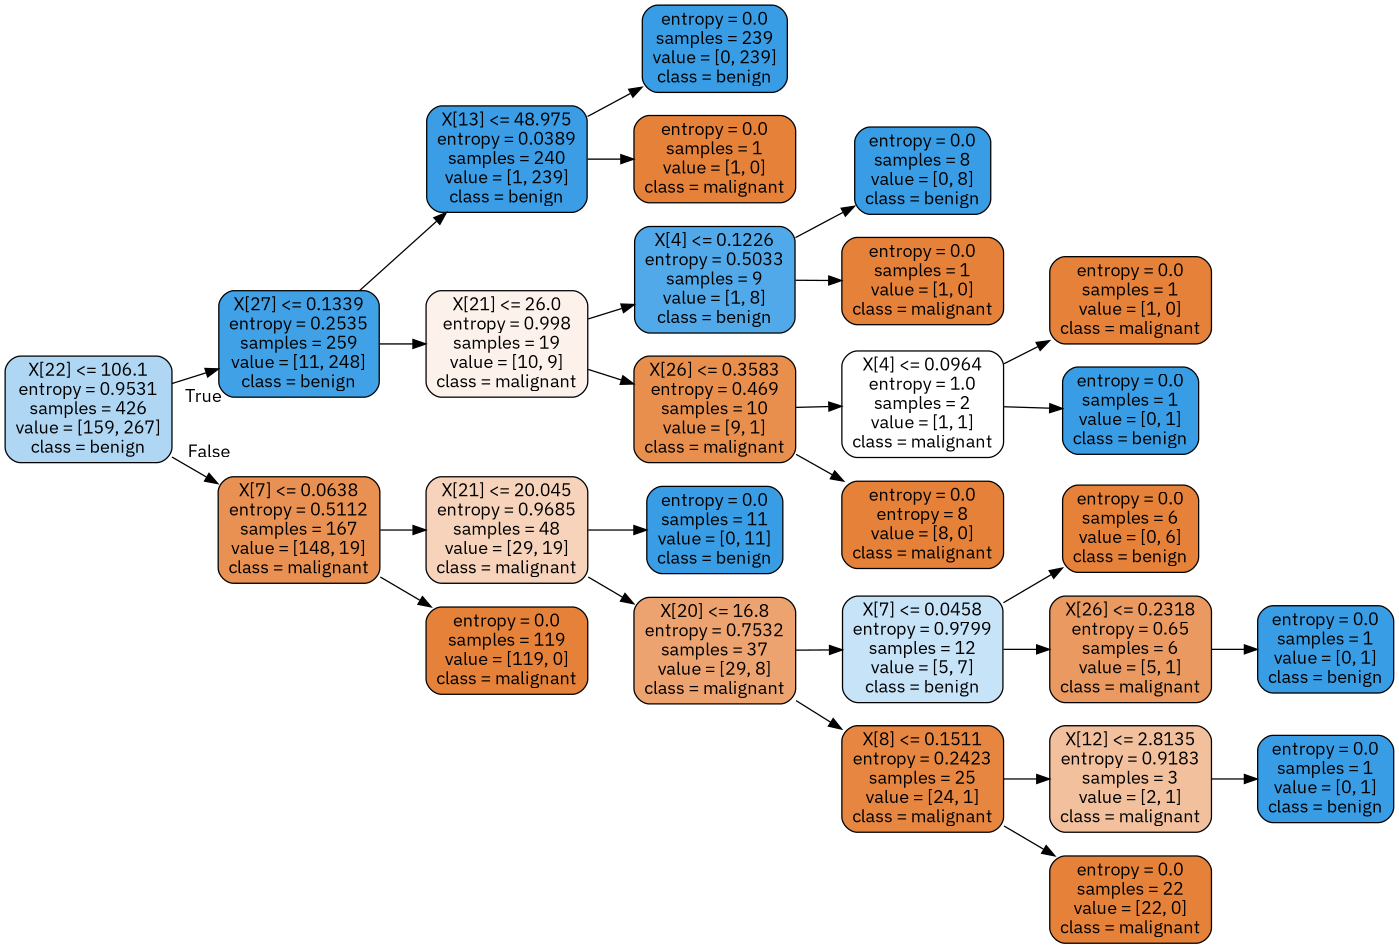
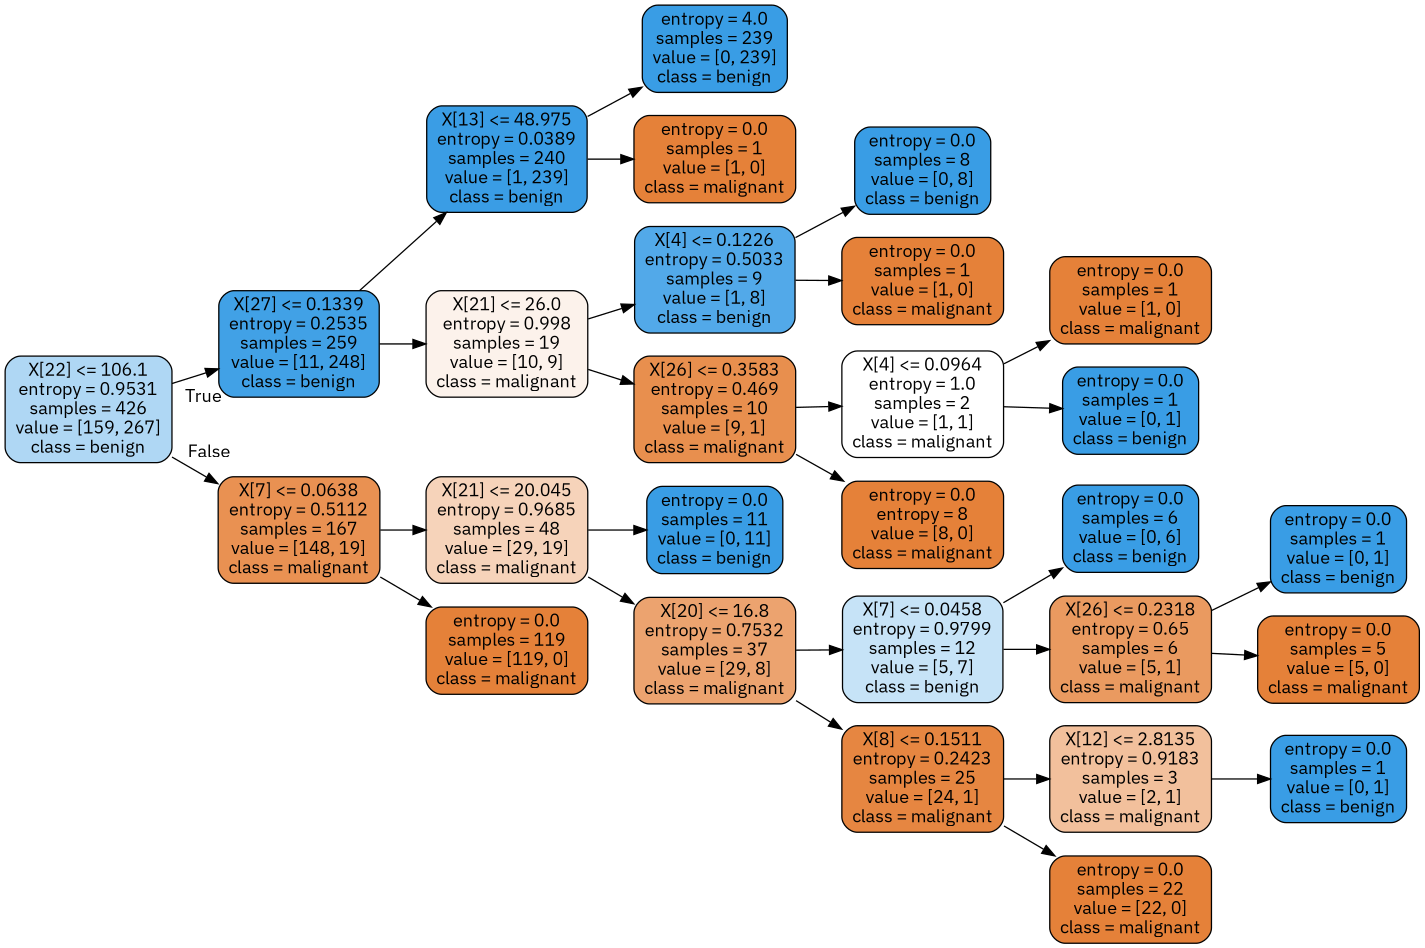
node "entropy = 0.0 samples = 239 value = [0, 239] class = benign": label "entropy = 0.0 samples = 239 value = [0, 239] class = benign" -> "entropy = 4.0 samples = 239 value = [0, 239] class = benign"
node "entropy = 0.0 samples = 6 value = [0, 6] class = benign": fillcolor #e58139ff -> #399de5ff
node "entropy = 0.0 samples = 5 value = [5, 0] class = malignant": added
